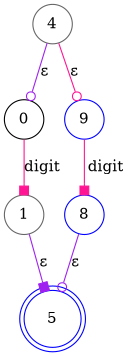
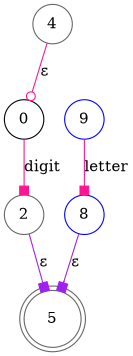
edge "4" -> "0": color purple -> deeppink
edge "4" -> "9": removed, label "ε"
edge "9" -> "8": label "digit" -> "letter"
node "1": label "1" -> "2"
edge "8" -> "5": arrowhead odot -> box
node "5": color blue -> gray40
